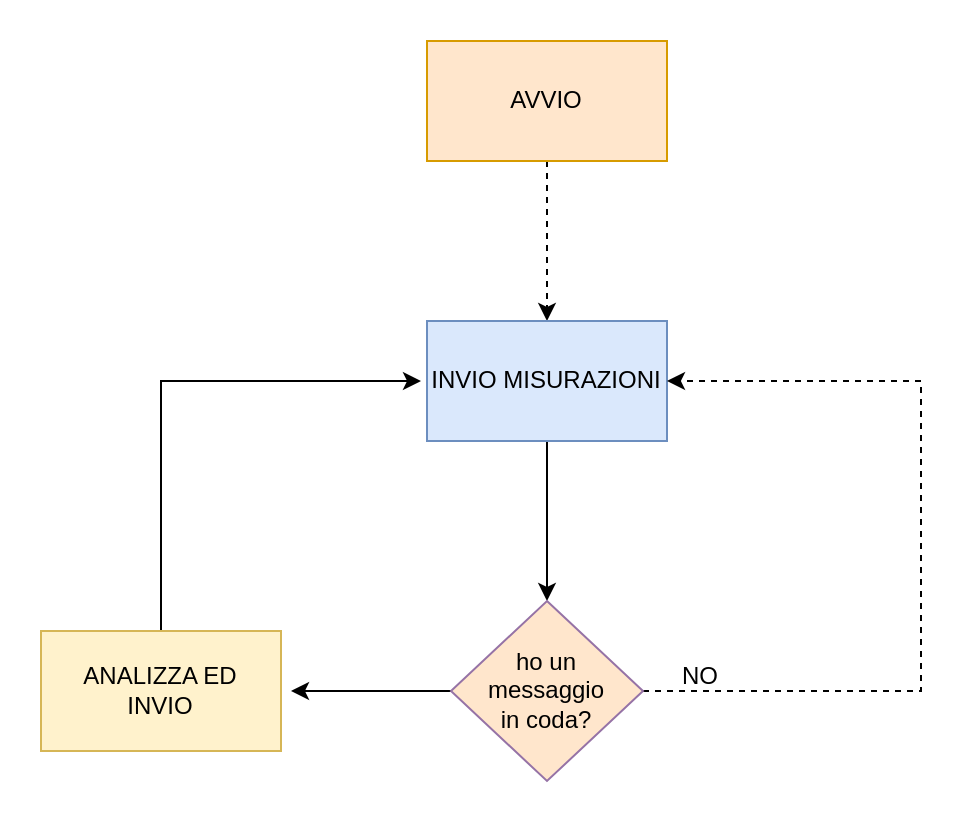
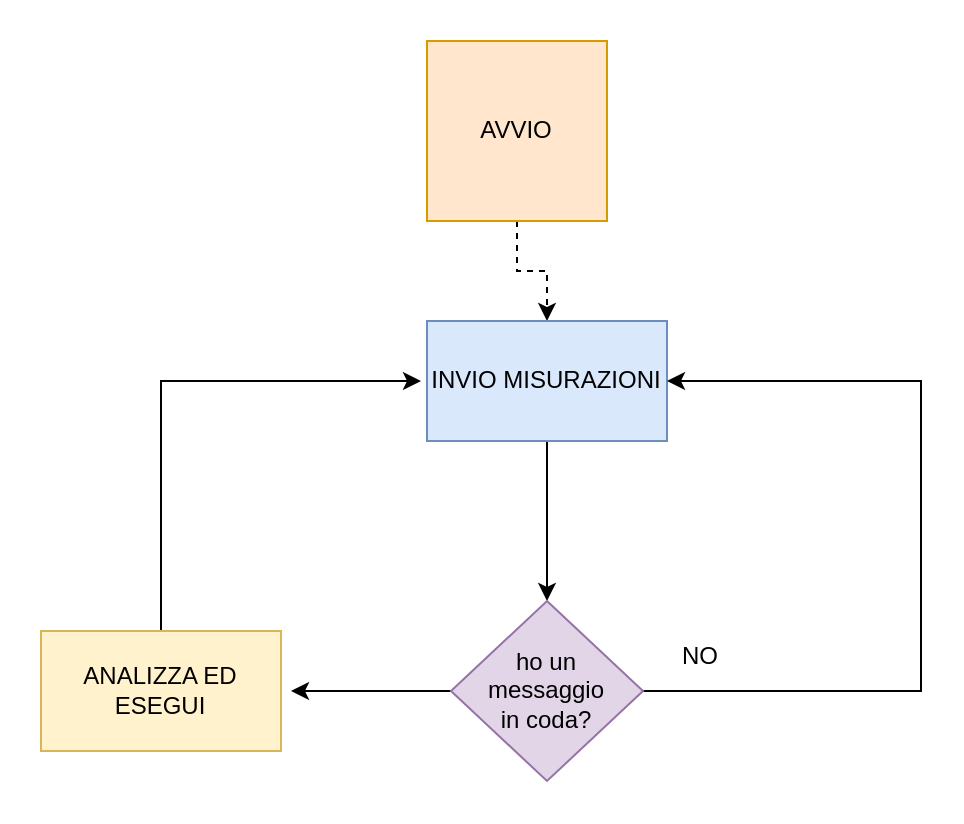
node "AVVIO": size 240x120 -> 180x180
edge "ho un messaggio in coda?" -> "INVIO MISURAZIONI": style dashed -> solid
node "NO": moved (709, 677) -> (709, 657)
node "ANALIZZA ED INVIO": label "ANALIZZA ED INVIO" -> "ANALIZZA ED ESEGUI"
node "ho un messaggio in coda?": fillcolor #ffe6cc -> #e1d5e7
